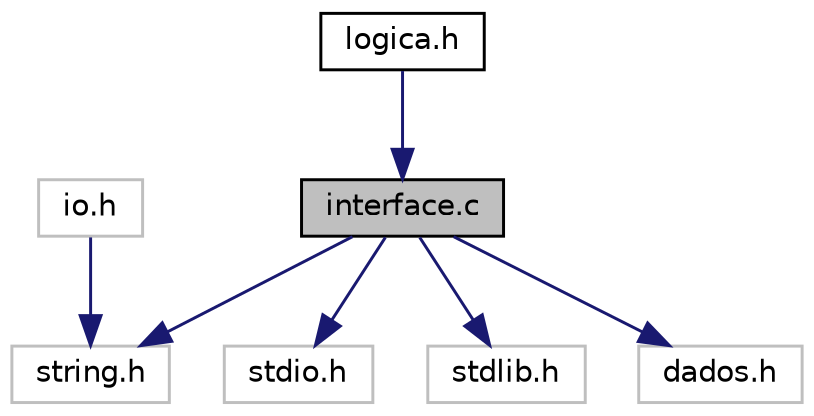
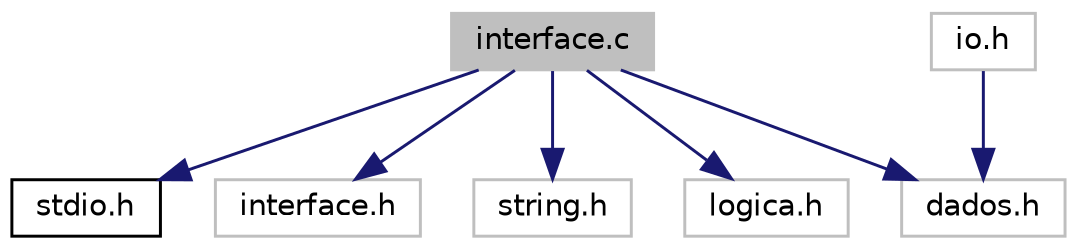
node "logica.h": color black -> grey75
edge "logica.h" -> "interface.c": reversed
node "interface.c": color black -> grey75
edge "io.h" -> "string.h": now "io.h" -> "dados.h"
node "stdio.h": color grey75 -> black
node "stdlib.h": label "stdlib.h" -> "interface.h"
